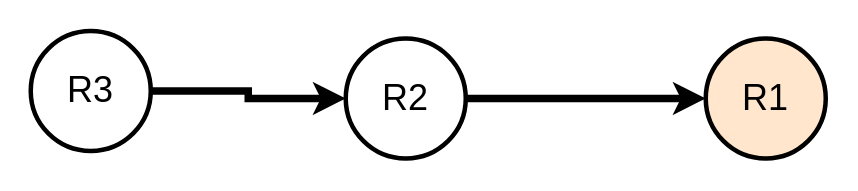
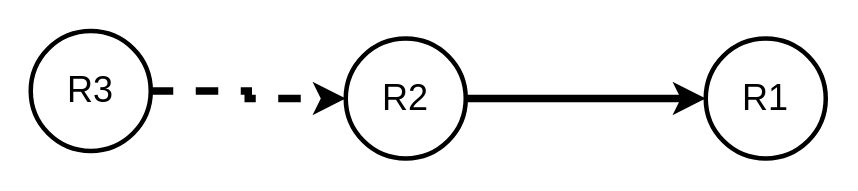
edge "R3" -> "R2": style solid -> dashed
node "R1": fillcolor #ffe6cc -> #ffffff
